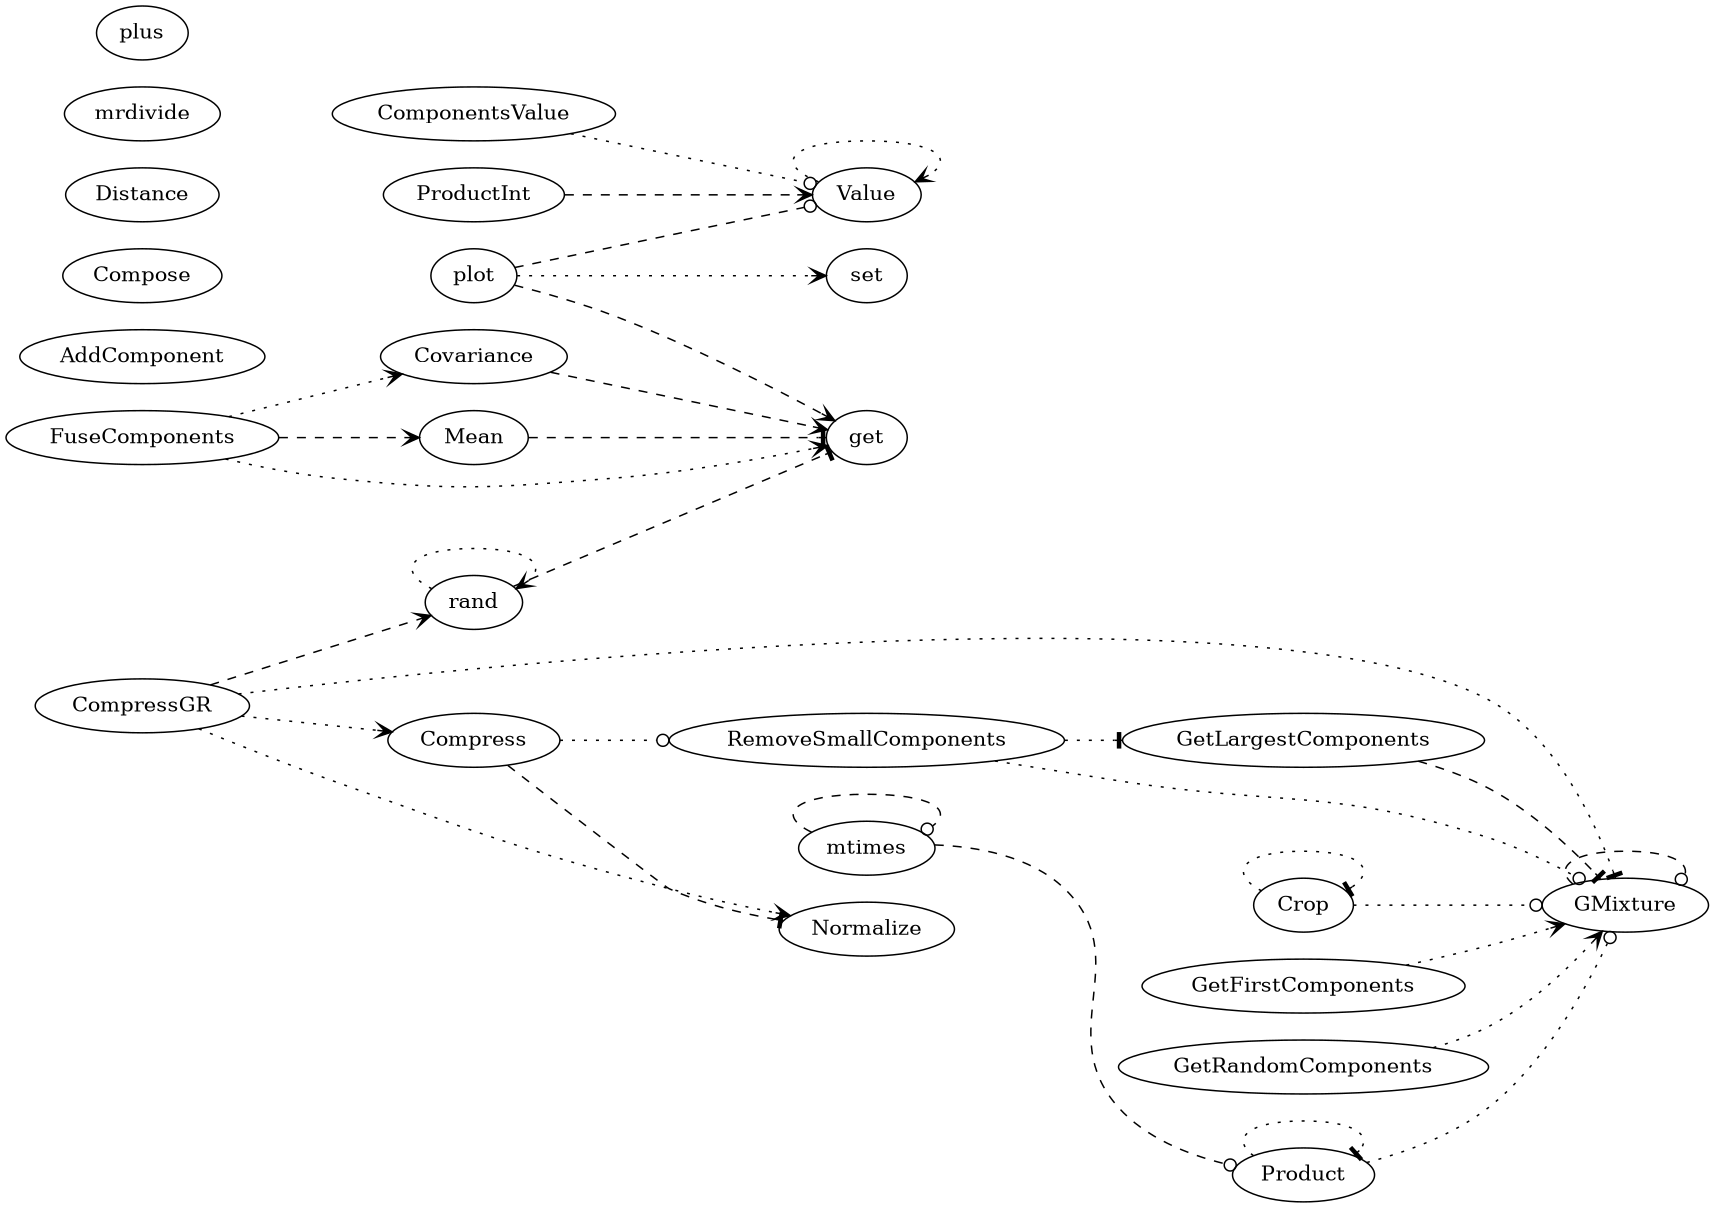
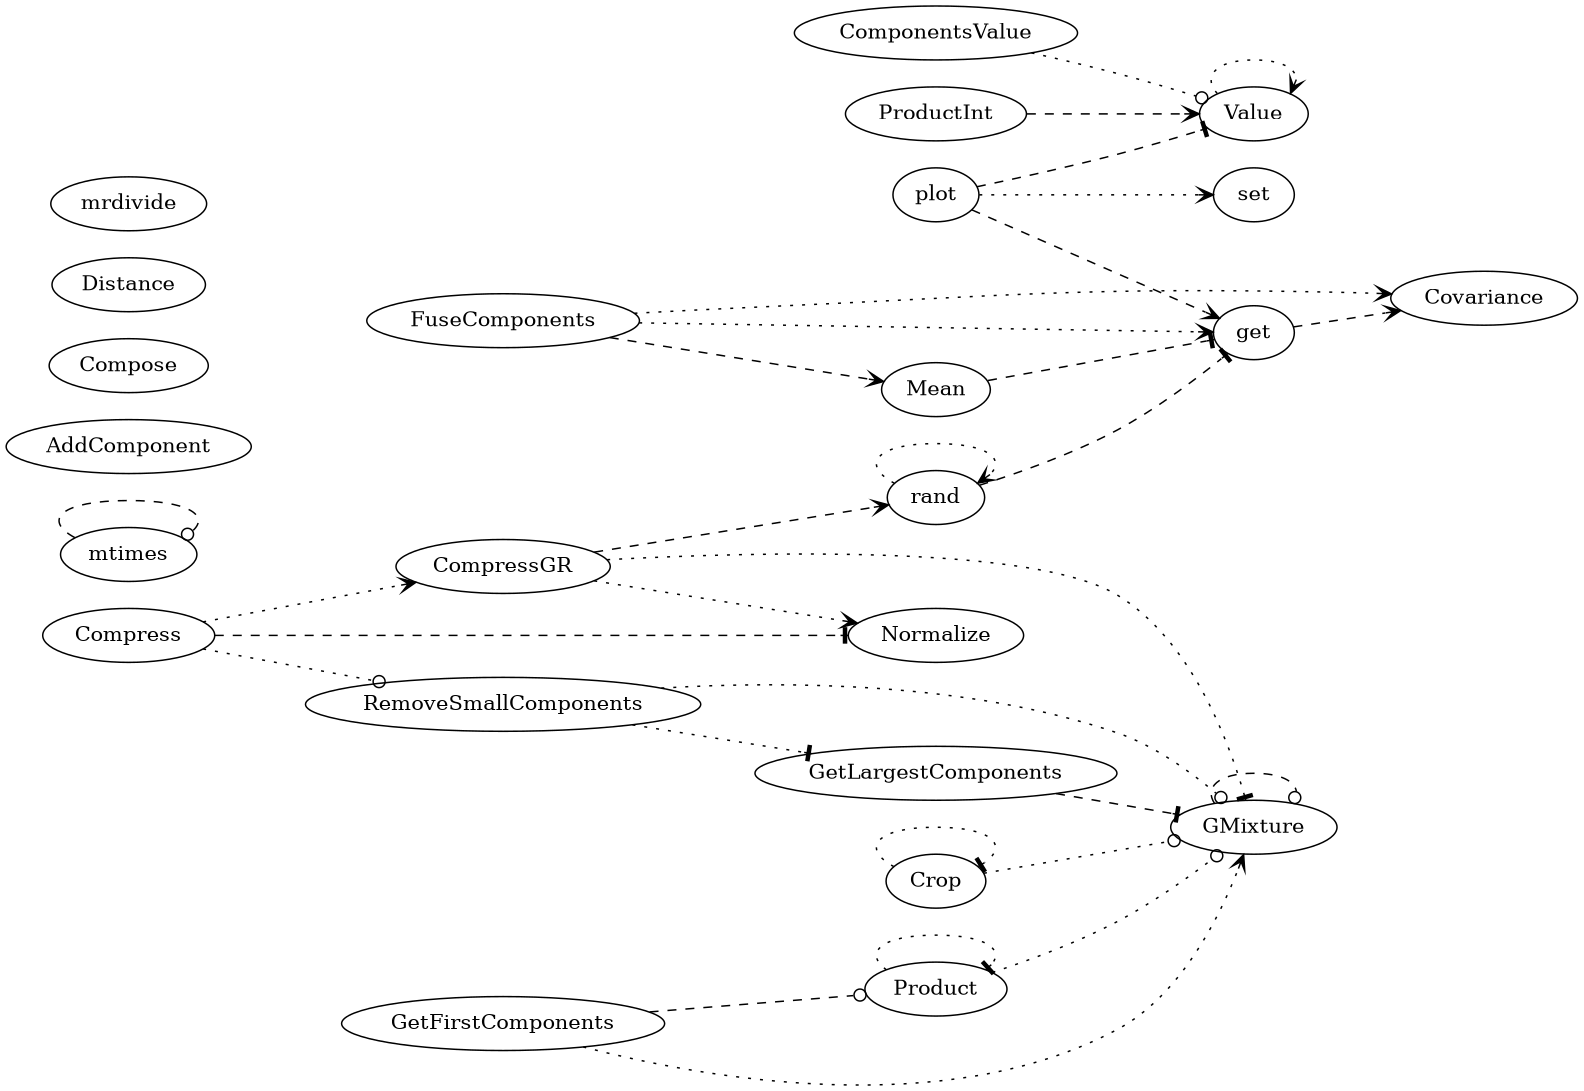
node "plus": removed
edge "plot" -> "Value": arrowhead odot -> tee
edge "Covariance" -> "get": reversed
edge "CompressGR" -> "Compress": reversed
edge "mtimes" -> "Product": now "GetFirstComponents" -> "Product"
node "GetRandomComponents": removed
